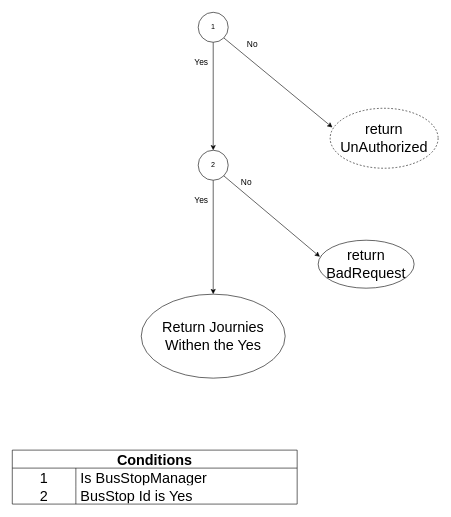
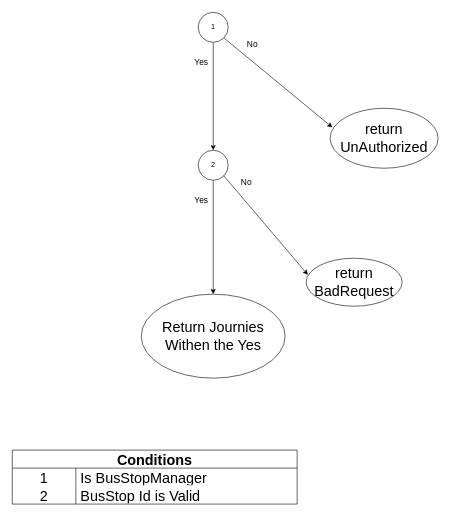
node "return UnAuthorized": style dashed -> solid
node "return BadRequest": moved (366, 264) -> (354, 282)
node "BusStop Id is Yes": label "BusStop Id is Yes" -> "BusStop Id is Valid"
